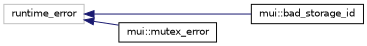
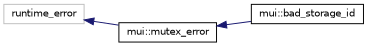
edge "mui::bad_storage_id" -> "runtime_error": now "mui::bad_storage_id" -> "mui::mutex_error"
